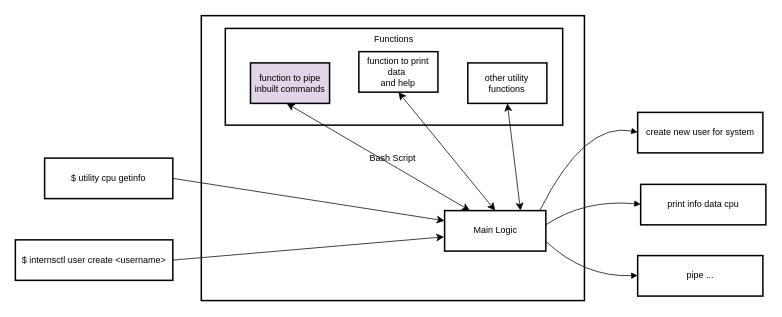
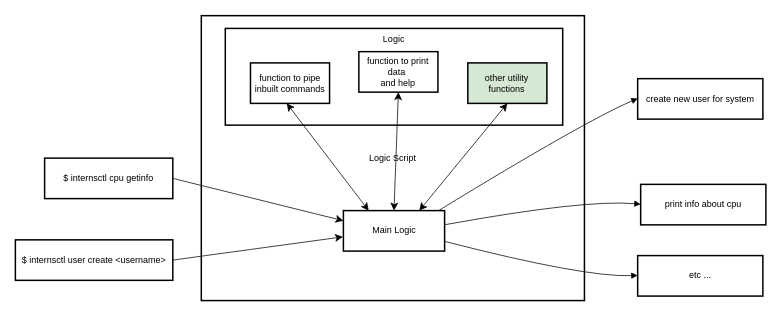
node "Functions": label "Functions" -> "Logic"
node "function to pipe inbuilt commands": fillcolor #e1d5e7 -> #ffffff
node "other utility functions": fillcolor #ffffff -> #d5e8d4
node "create new user for system": moved (701, 132) -> (701, 99)
node "Bash Script": label "Bash Script" -> "Logic Script"
node "$ utility cpu getinfo": label "$ utility cpu getinfo" -> "$ internsctl cpu getinfo"
node "print info data cpu": label "print info data cpu" -> "print info about cpu"
node "Main Logic": moved (495, 231) -> (394, 231)
node "pipe ...": label "pipe ..." -> "etc ..."
